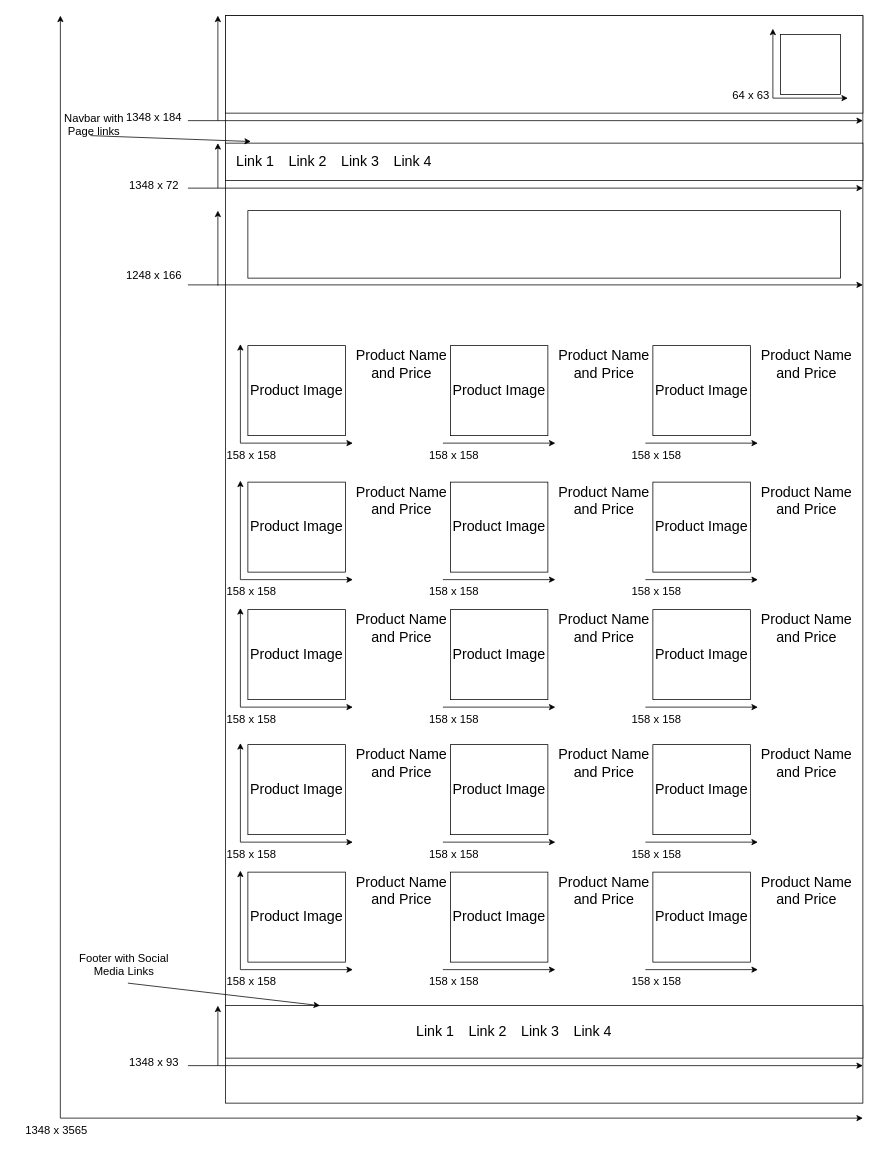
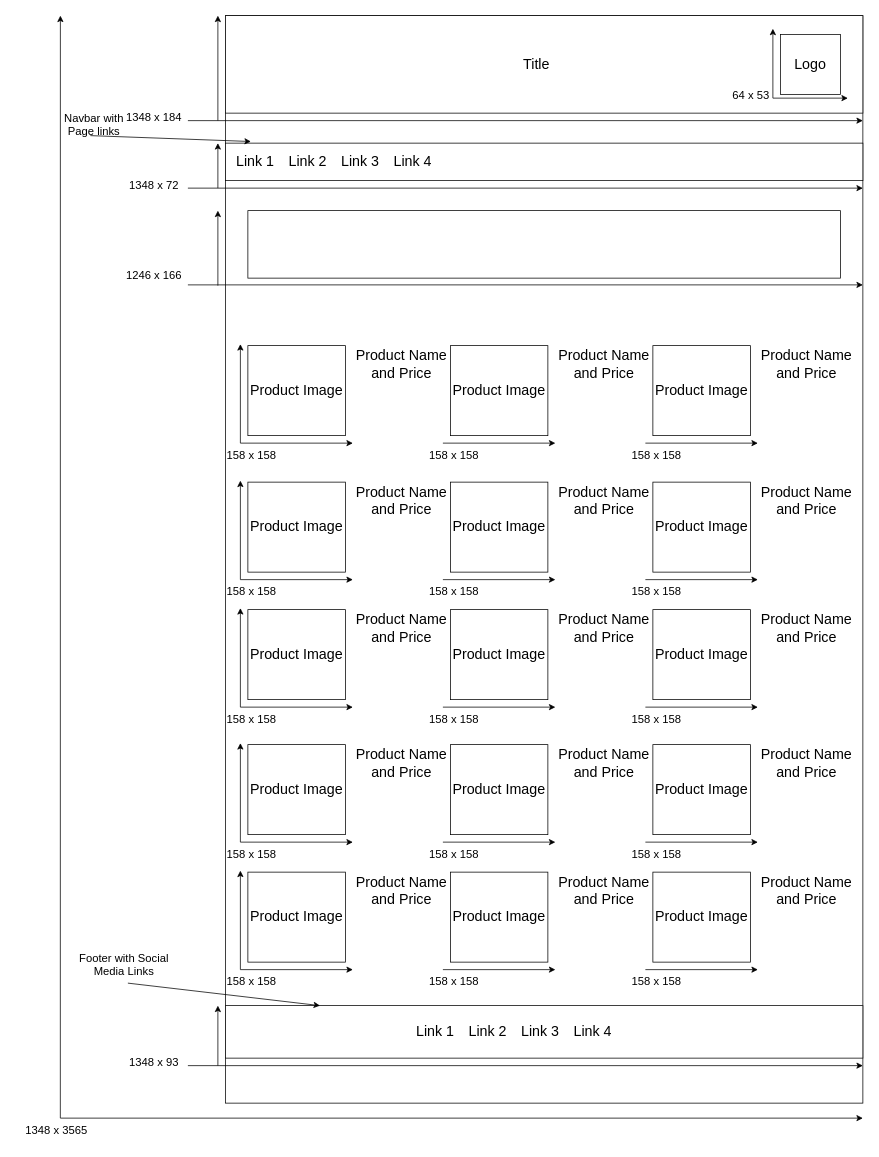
node "Title": added
node "Logo": added
node "64 x 63": label "64 x 63" -> "64 x 53"
node "1248 x 166": label "1248 x 166" -> "1246 x 166"
